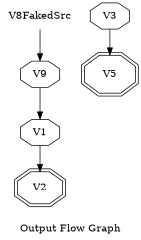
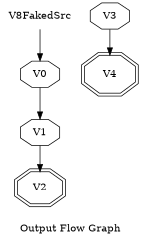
node "V9": label "V9" -> "V0"
node "V5": label "V5" -> "V4"
